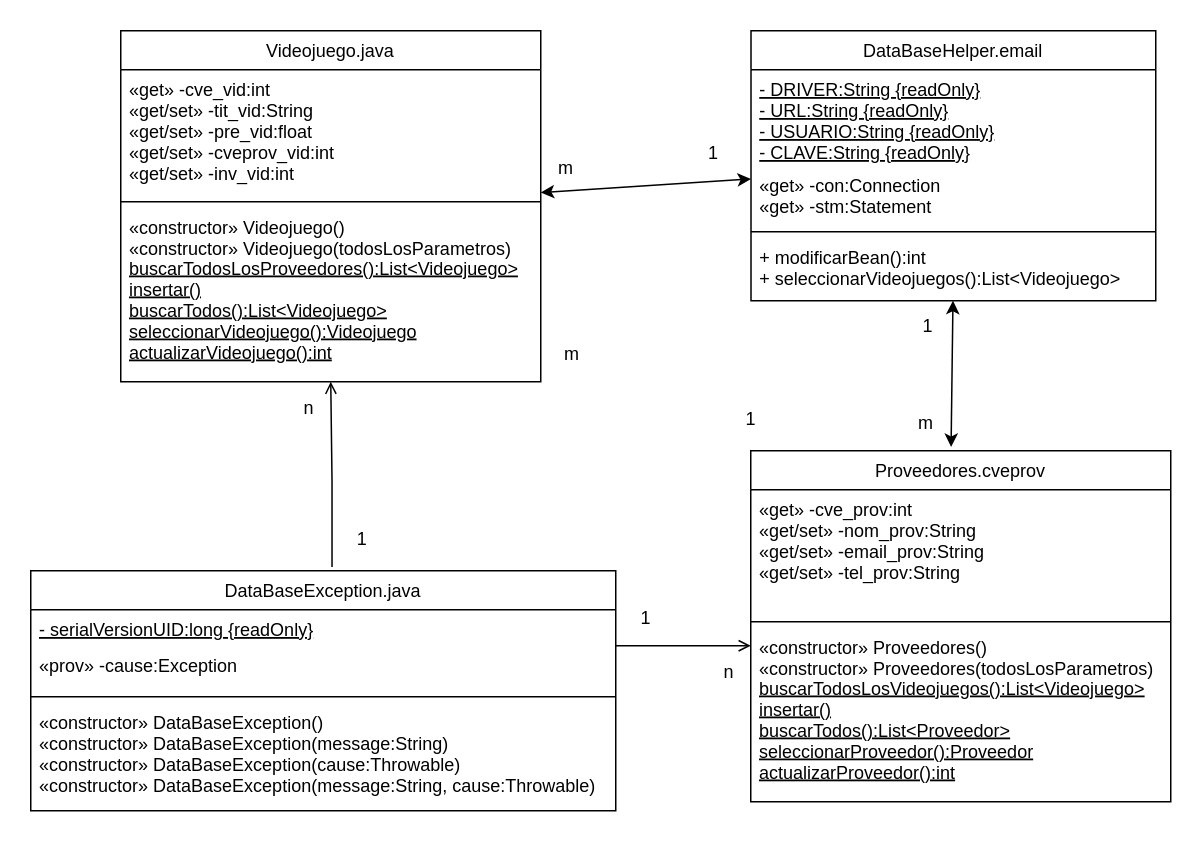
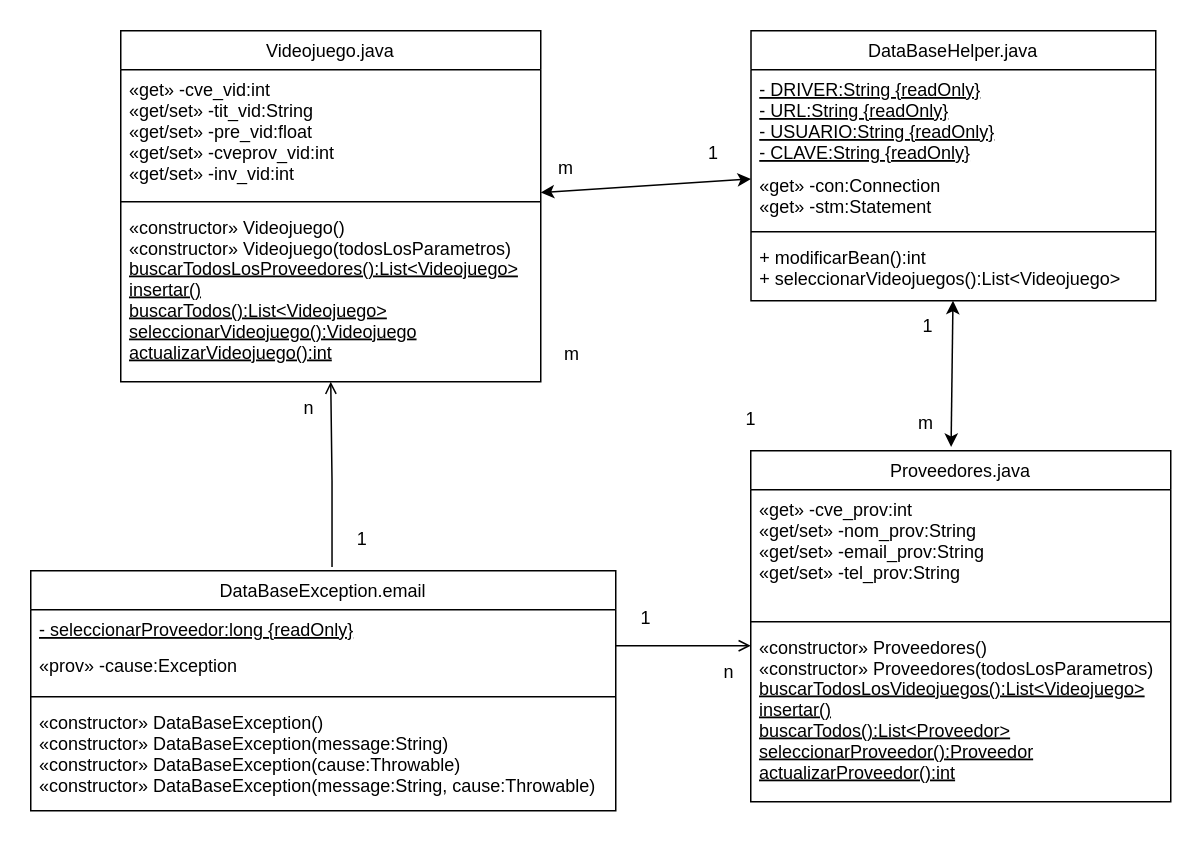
node "DataBaseHelper.email": label "DataBaseHelper.email" -> "DataBaseHelper.java"
node "Proveedores.cveprov": label "Proveedores.cveprov" -> "Proveedores.java"
node "DataBaseException.java": label "DataBaseException.java" -> "DataBaseException.email"
node "- serialVersionUID:long {readOnly}": label "- serialVersionUID:long {readOnly}" -> "- seleccionarProveedor:long {readOnly}"
